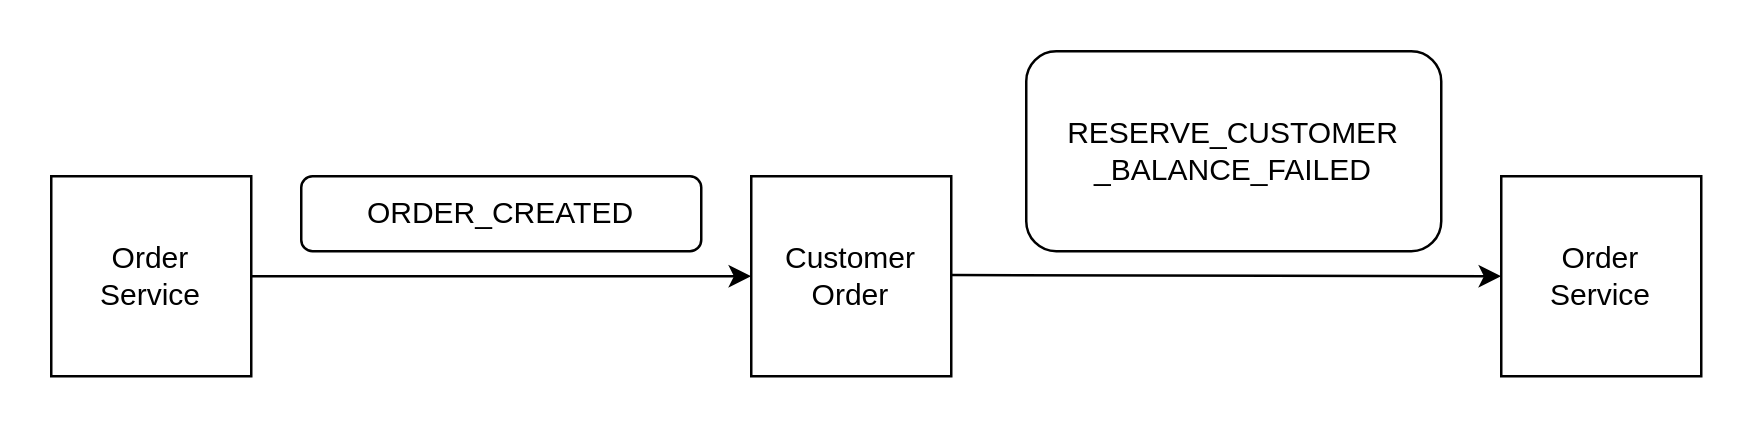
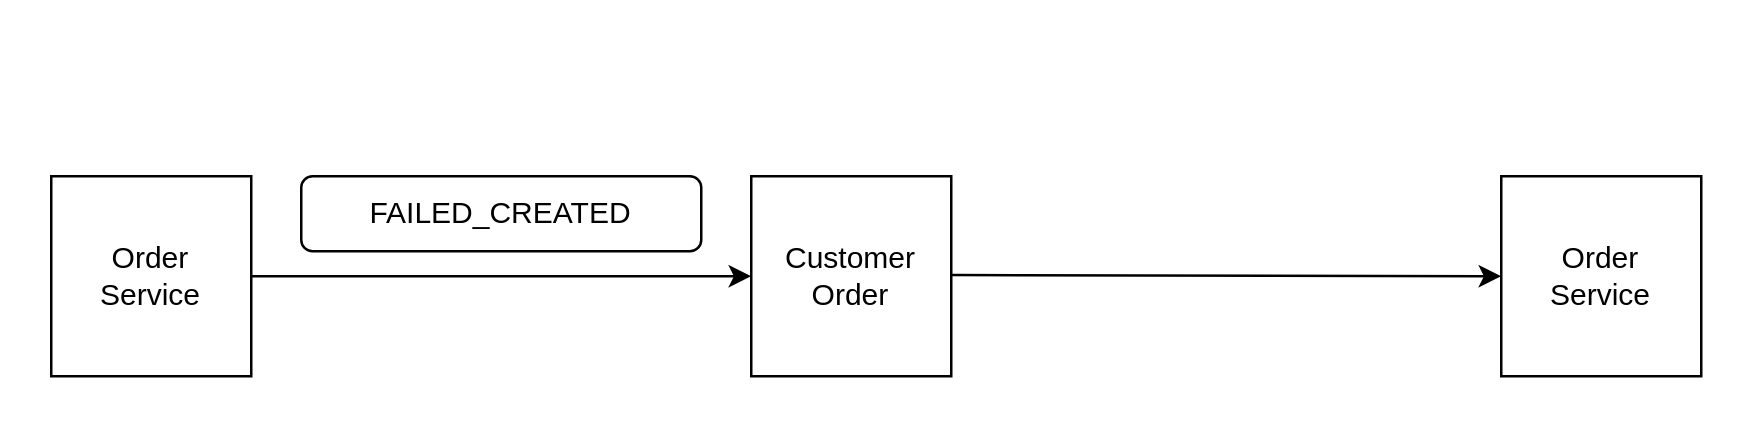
node "RESERVE_CUSTOMER _BALANCE_FAILED": removed
node "ORDER_CREATED": label "ORDER_CREATED" -> "FAILED_CREATED"
